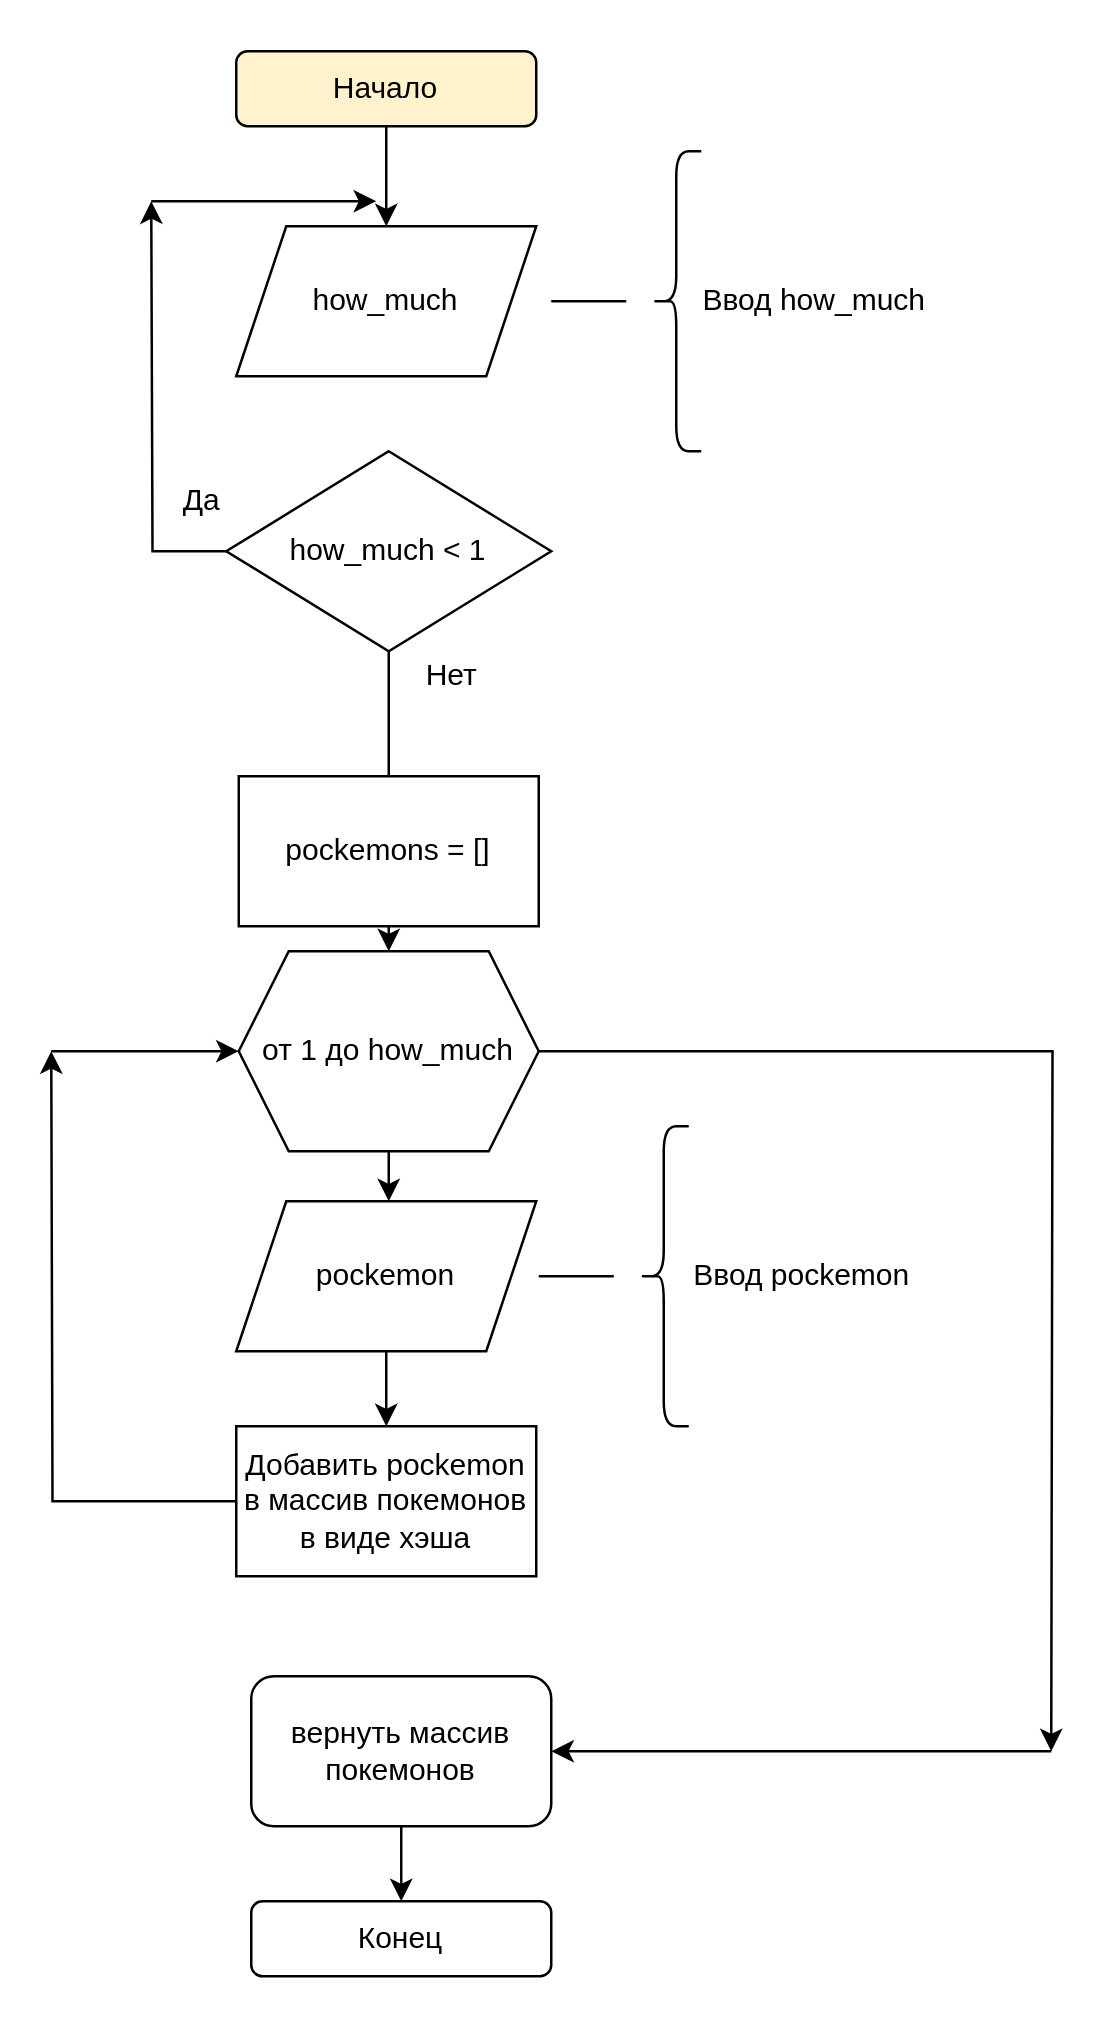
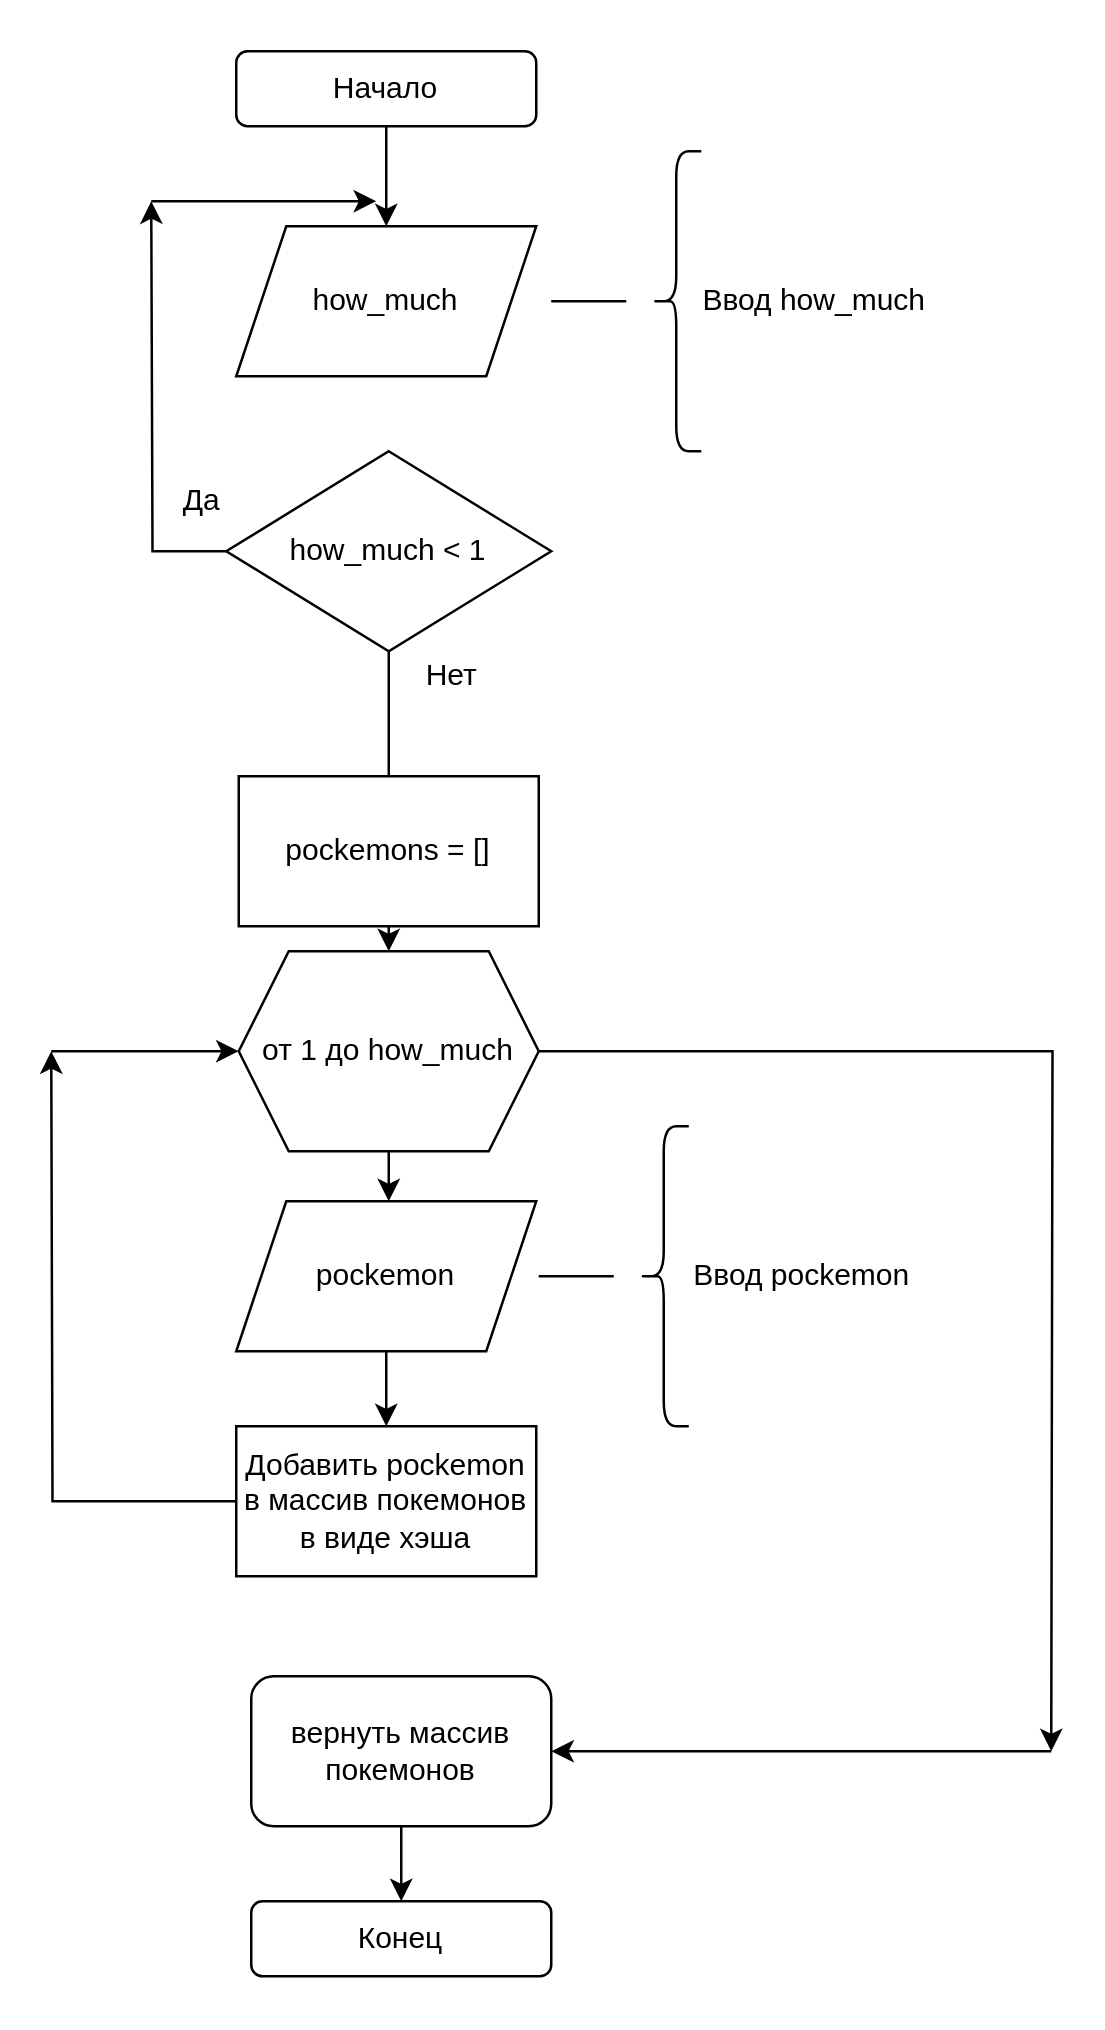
node "Начало": fillcolor #fff2cc -> #ffffff
